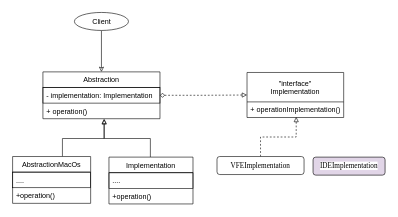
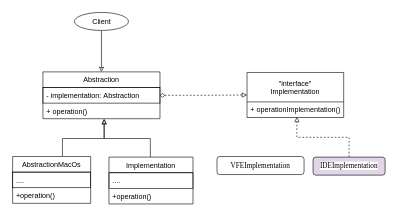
node "- implementation: Implementation": label "- implementation: Implementation" -> "- implementation: Abstraction"
edge "IDEImplementation" -> "+ operationImplementation()": added
edge "VFEImplementation" -> "+ operationImplementation()": removed
